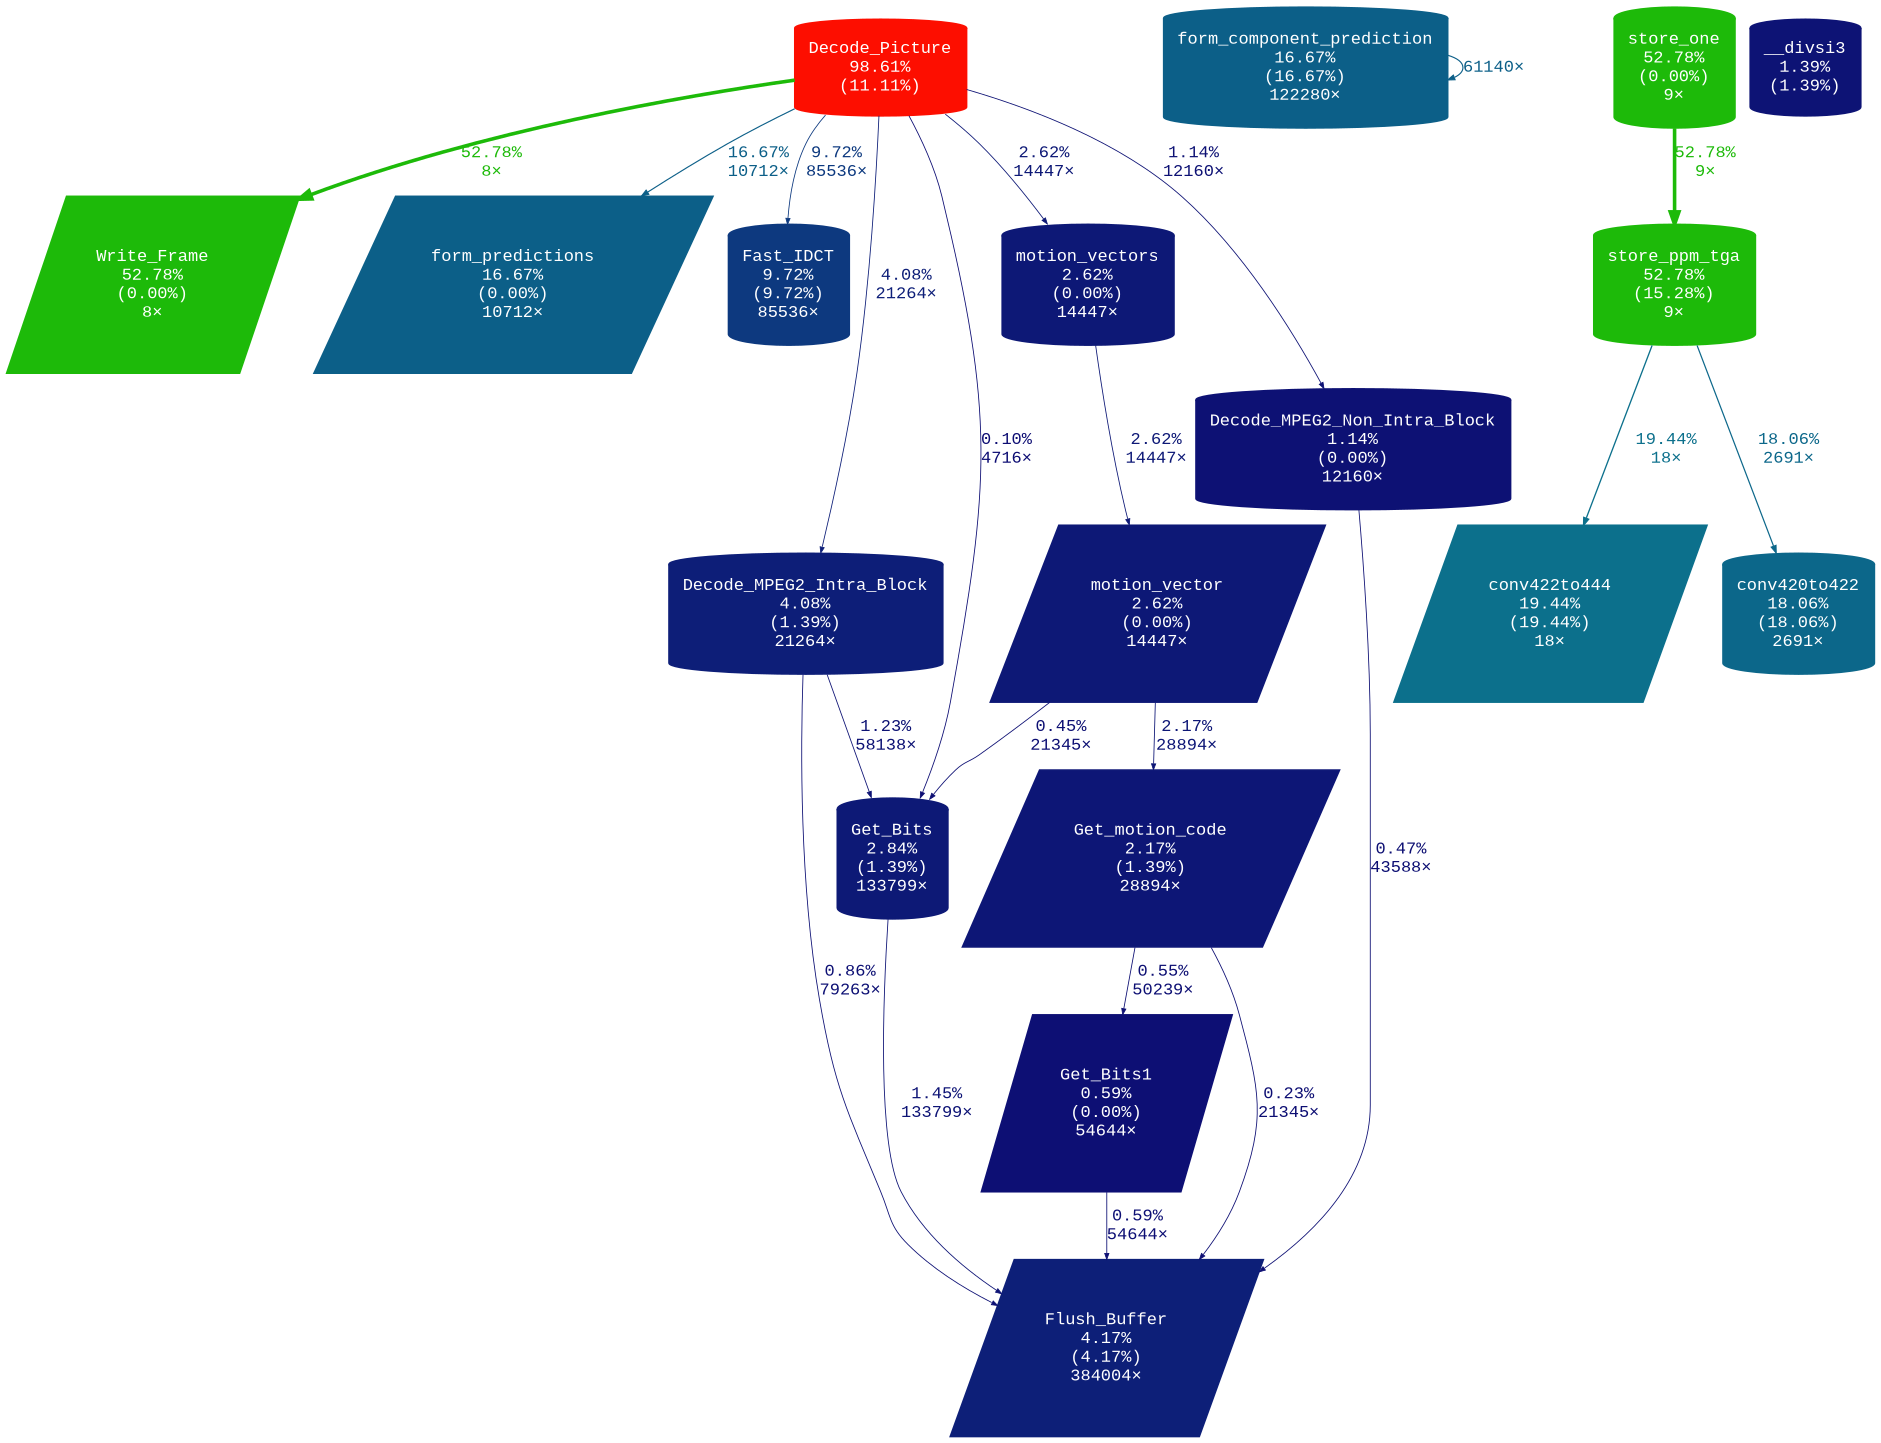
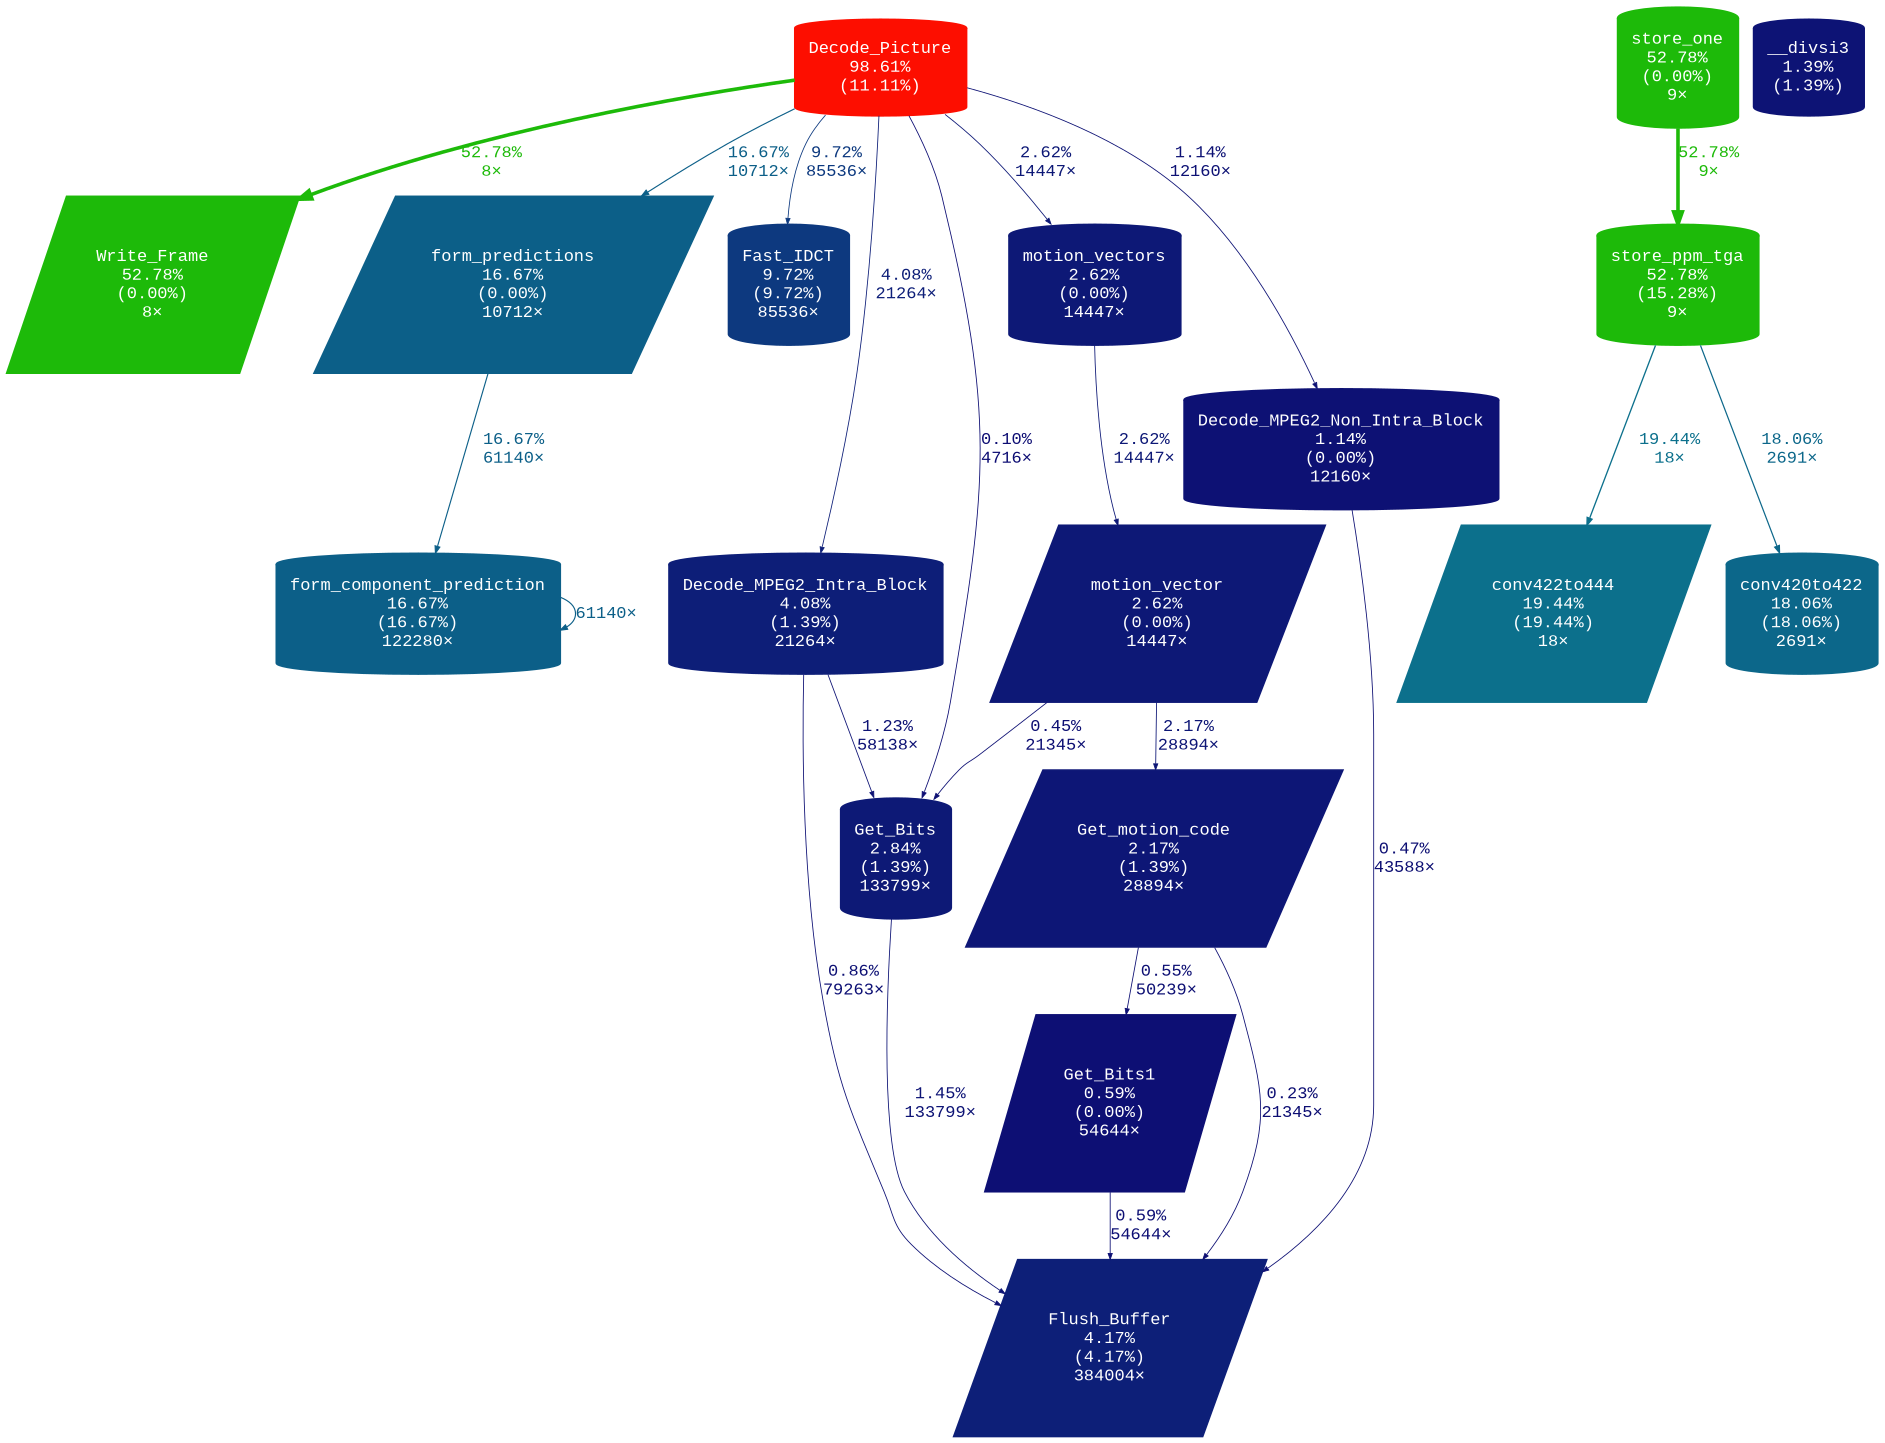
edge "form_predictions 16.67% (0.00%) 10712×" -> "form_component_prediction 16.67% (16.67%) 122280×": added, label "16.67% 61140×"
